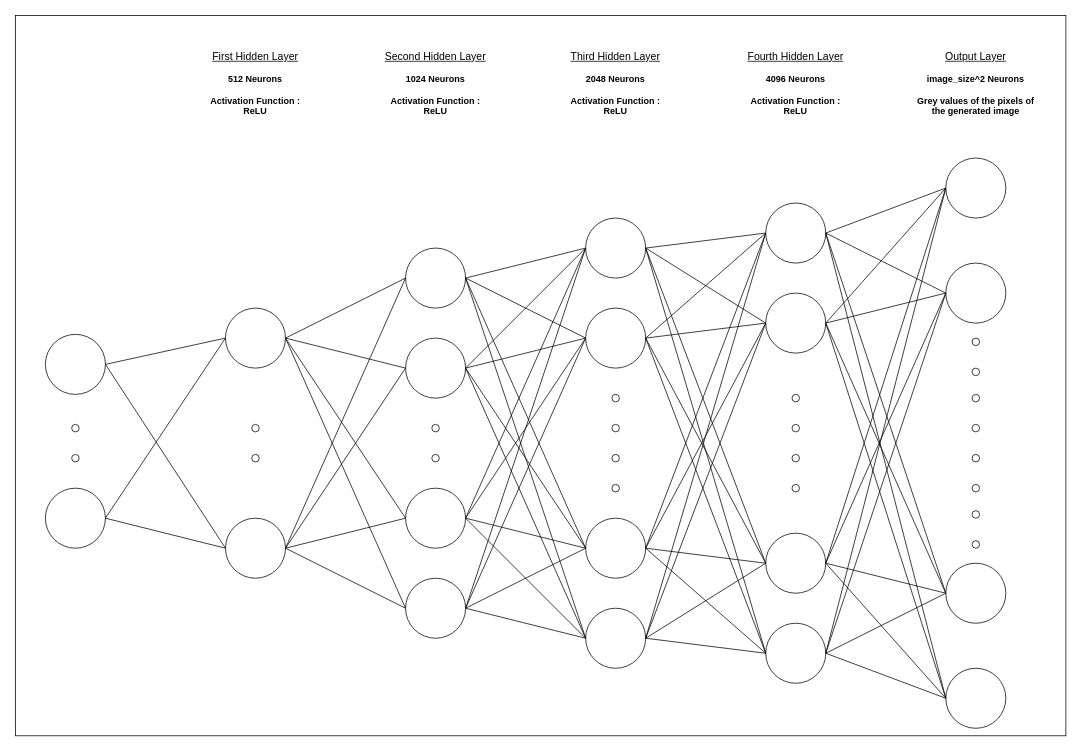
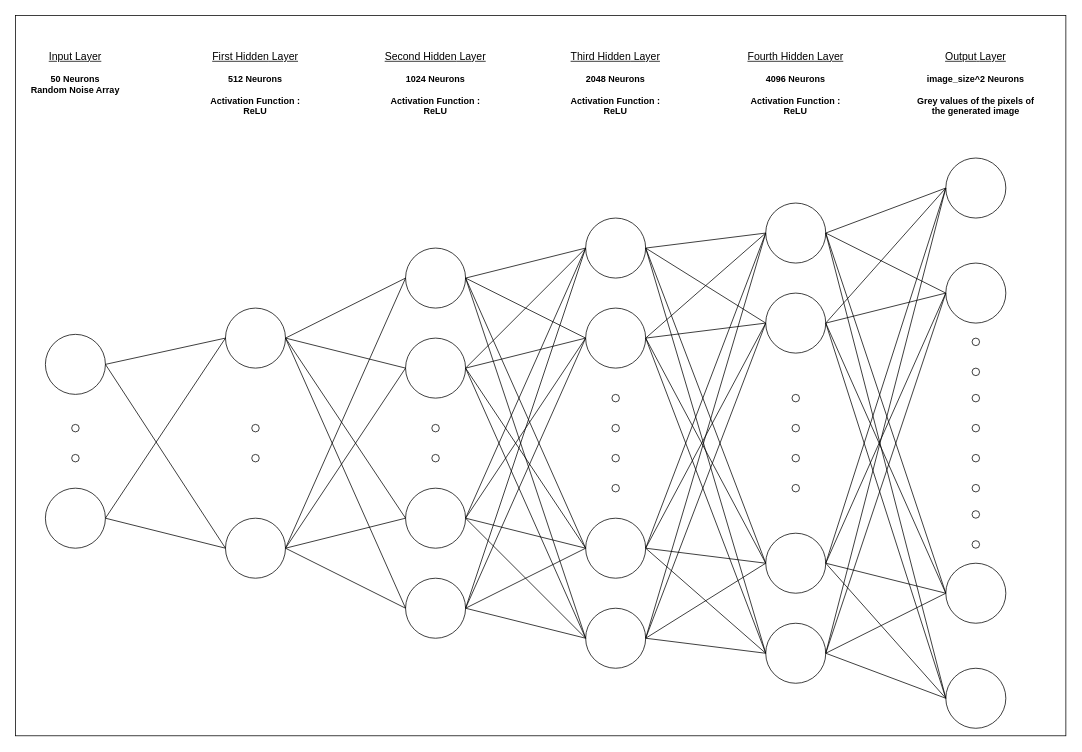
node "Input Layer 50 Neurons Random Noise Array": added
